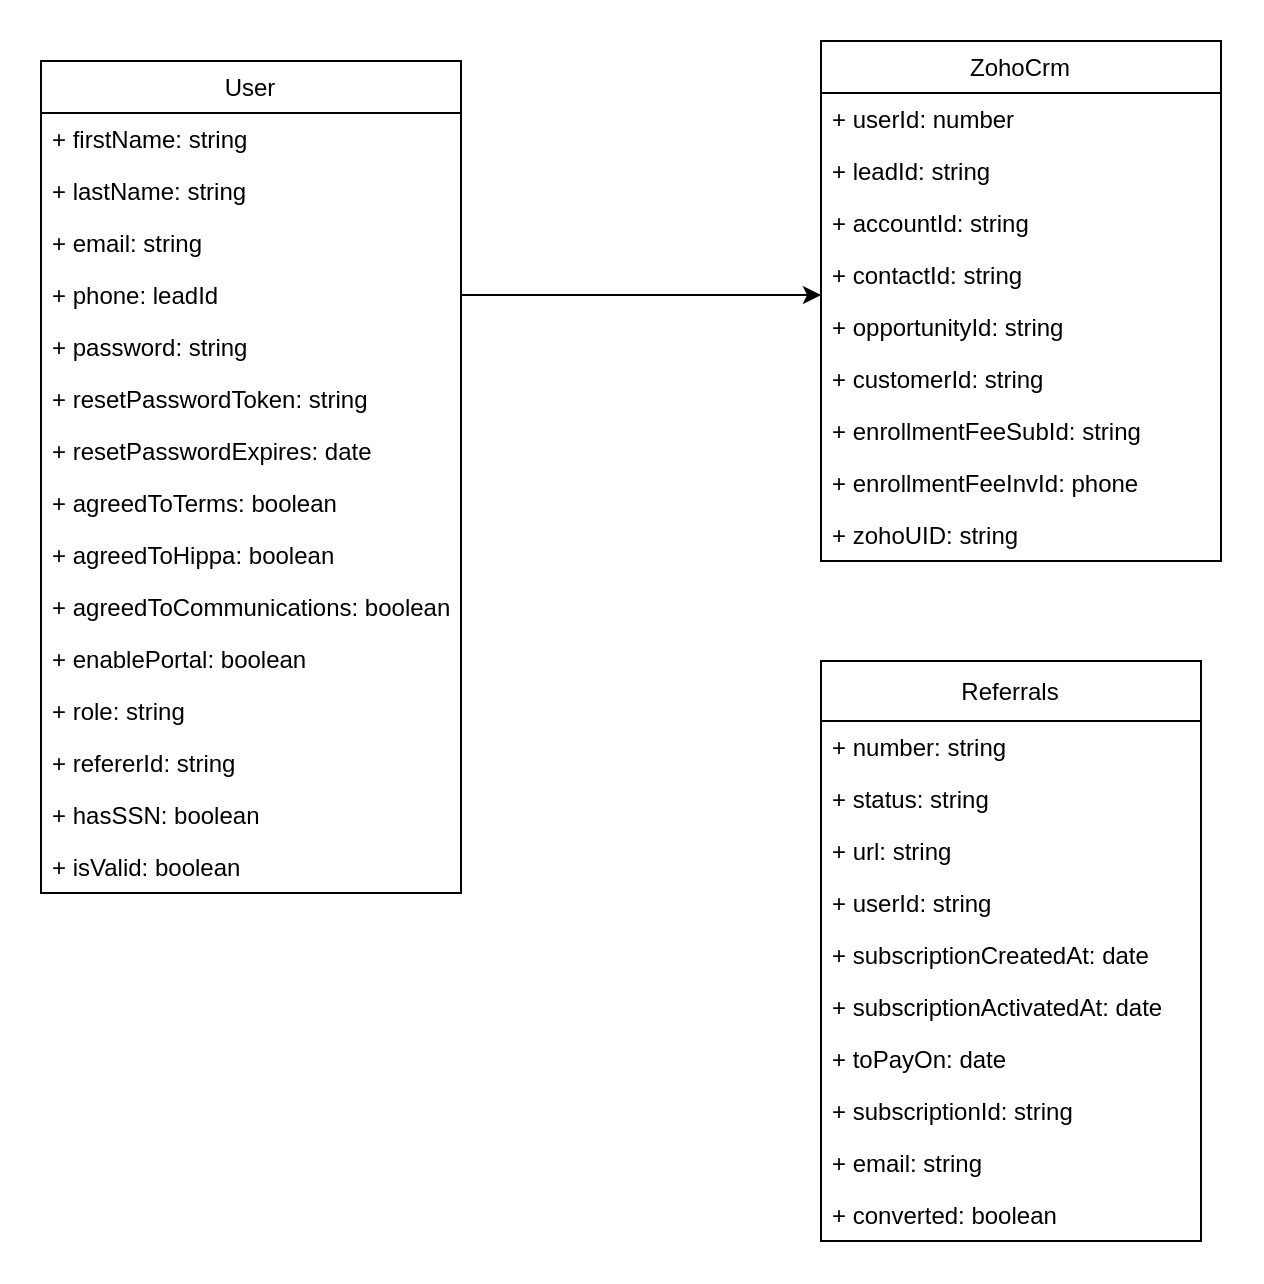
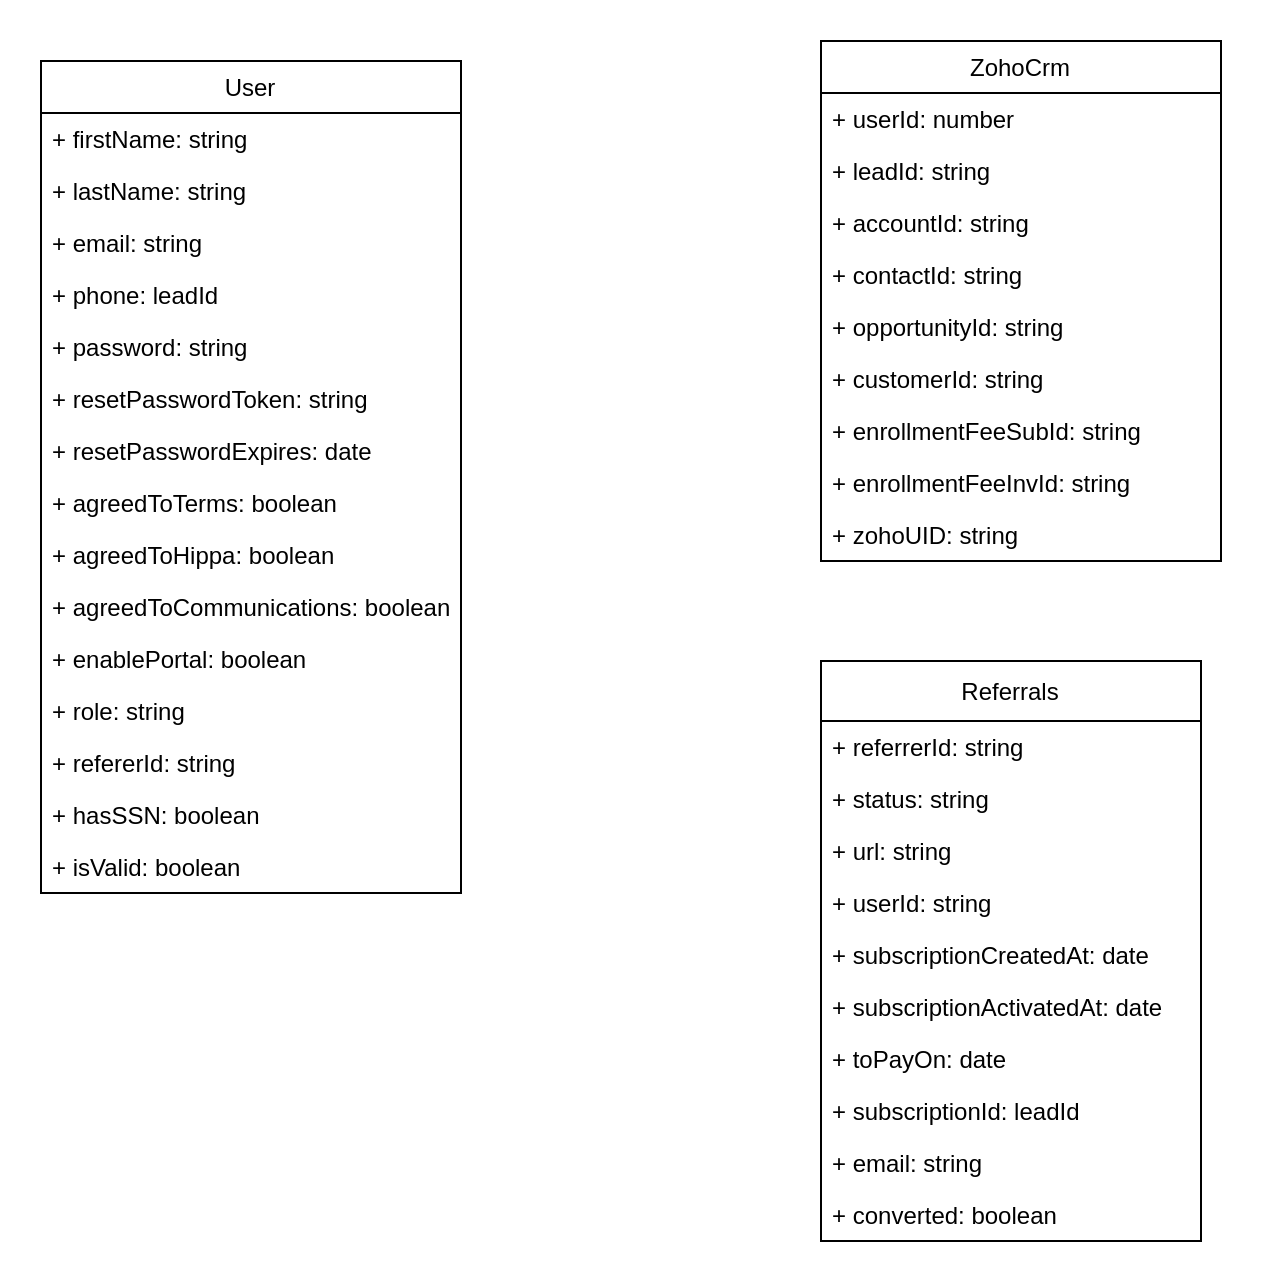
edge "+ phone: leadId" -> "+ contactId: string": removed
node "+ enrollmentFeeInvId: phone": label "+ enrollmentFeeInvId: phone" -> "+ enrollmentFeeInvId: string"
node "+ number: string": label "+ number: string" -> "+ referrerId: string"
node "+ subscriptionId: string": label "+ subscriptionId: string" -> "+ subscriptionId: leadId"
